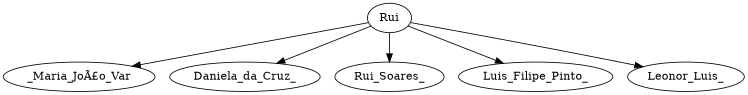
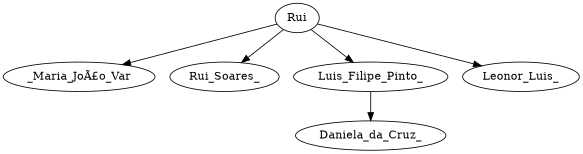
edge "Rui" -> "Daniela_da_Cruz_": now "Luis_Filipe_Pinto_" -> "Daniela_da_Cruz_"
